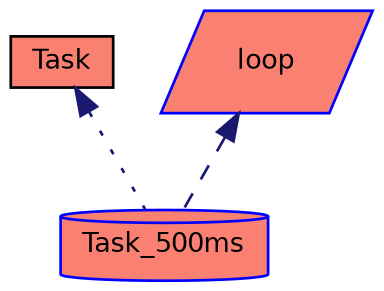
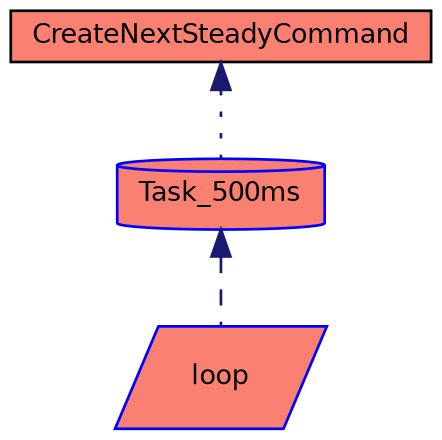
node "Task": label "Task" -> "CreateNextSteadyCommand"
edge "Task_500ms" -> "loop": reversed
